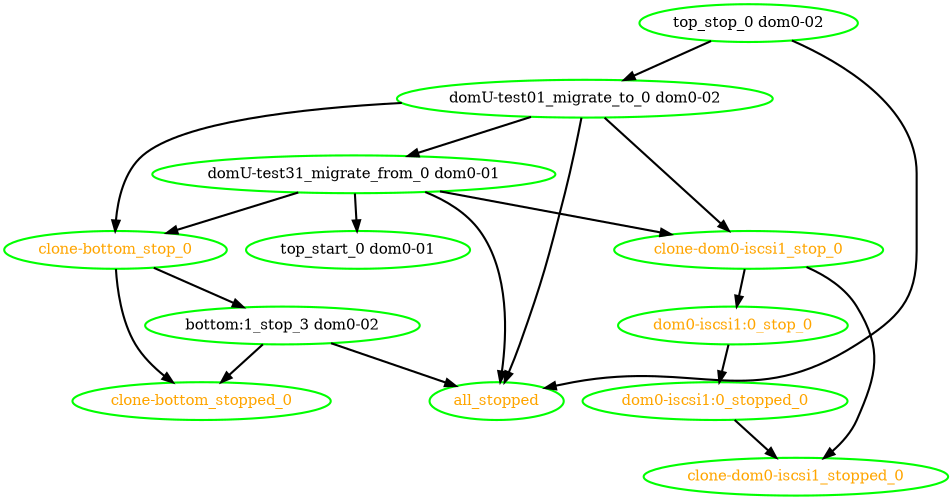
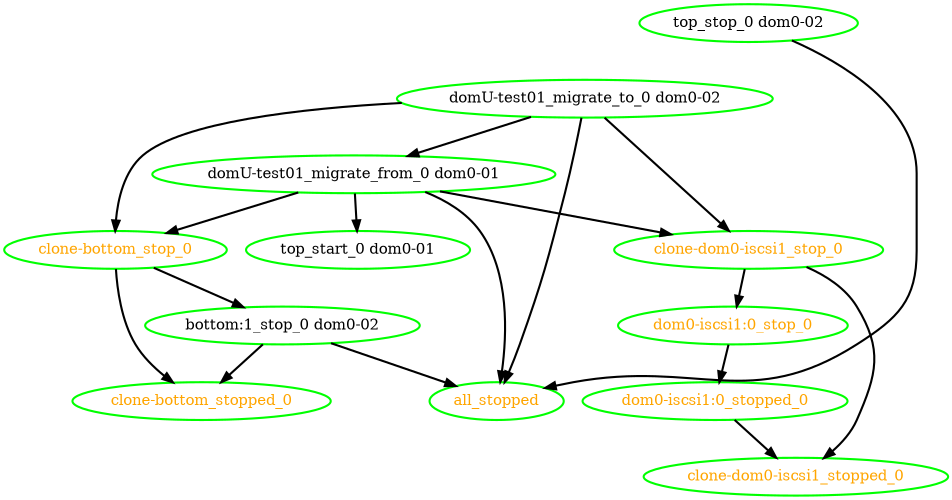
edge "top_stop_0 dom0-02" -> "domU-test01_migrate_to_0 dom0-02": removed
node "domU-test31_migrate_from_0 dom0-01": label "domU-test31_migrate_from_0 dom0-01" -> "domU-test01_migrate_from_0 dom0-01"
node "bottom:1_stop_3 dom0-02": label "bottom:1_stop_3 dom0-02" -> "bottom:1_stop_0 dom0-02"
